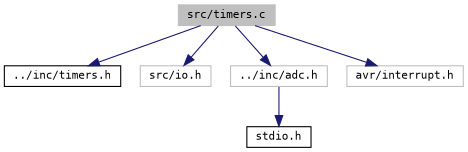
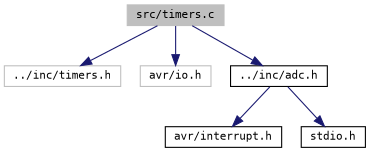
edge "src/timers.c" -> "avr/interrupt.h": now "../inc/adc.h" -> "avr/interrupt.h"
node "../inc/timers.h": color black -> grey75
node "src/io.h": label "src/io.h" -> "avr/io.h"
node "../inc/adc.h": color grey75 -> black
node "avr/interrupt.h": color grey75 -> black
